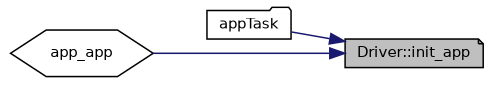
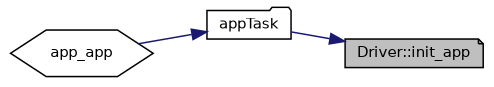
edge "app_app" -> "Driver::init_app": now "app_app" -> "appTask"
